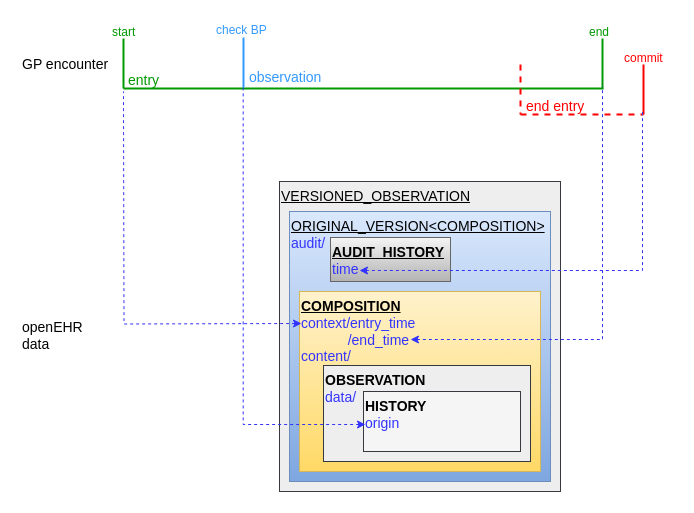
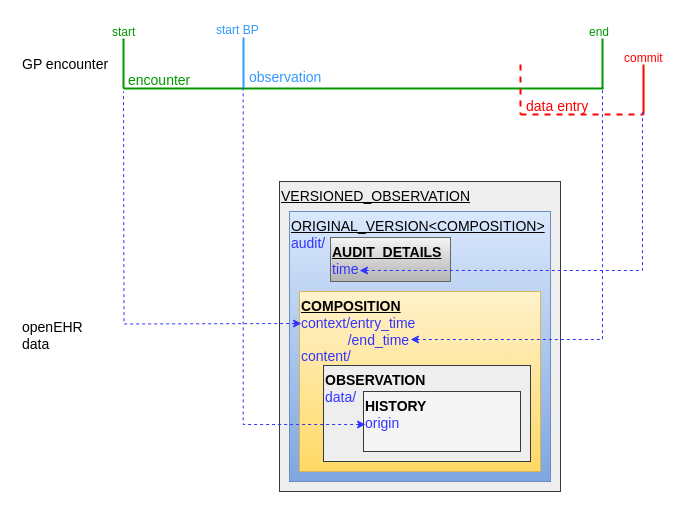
node "check BP": label "check BP" -> "start BP"
node "entry": label "entry" -> "encounter"
node "end entry": label "end entry" -> "data entry"
node "AUDIT_HISTORY time": label "AUDIT_HISTORY time" -> "AUDIT_DETAILS time"
